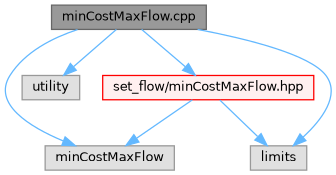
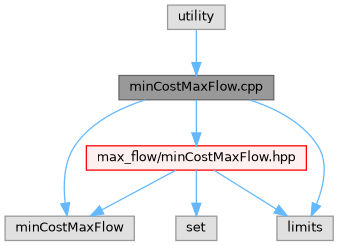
edge "minCostMaxFlow.cpp" -> "utility": reversed
node "set_flow/minCostMaxFlow.hpp": label "set_flow/minCostMaxFlow.hpp" -> "max_flow/minCostMaxFlow.hpp"
node "set": added
